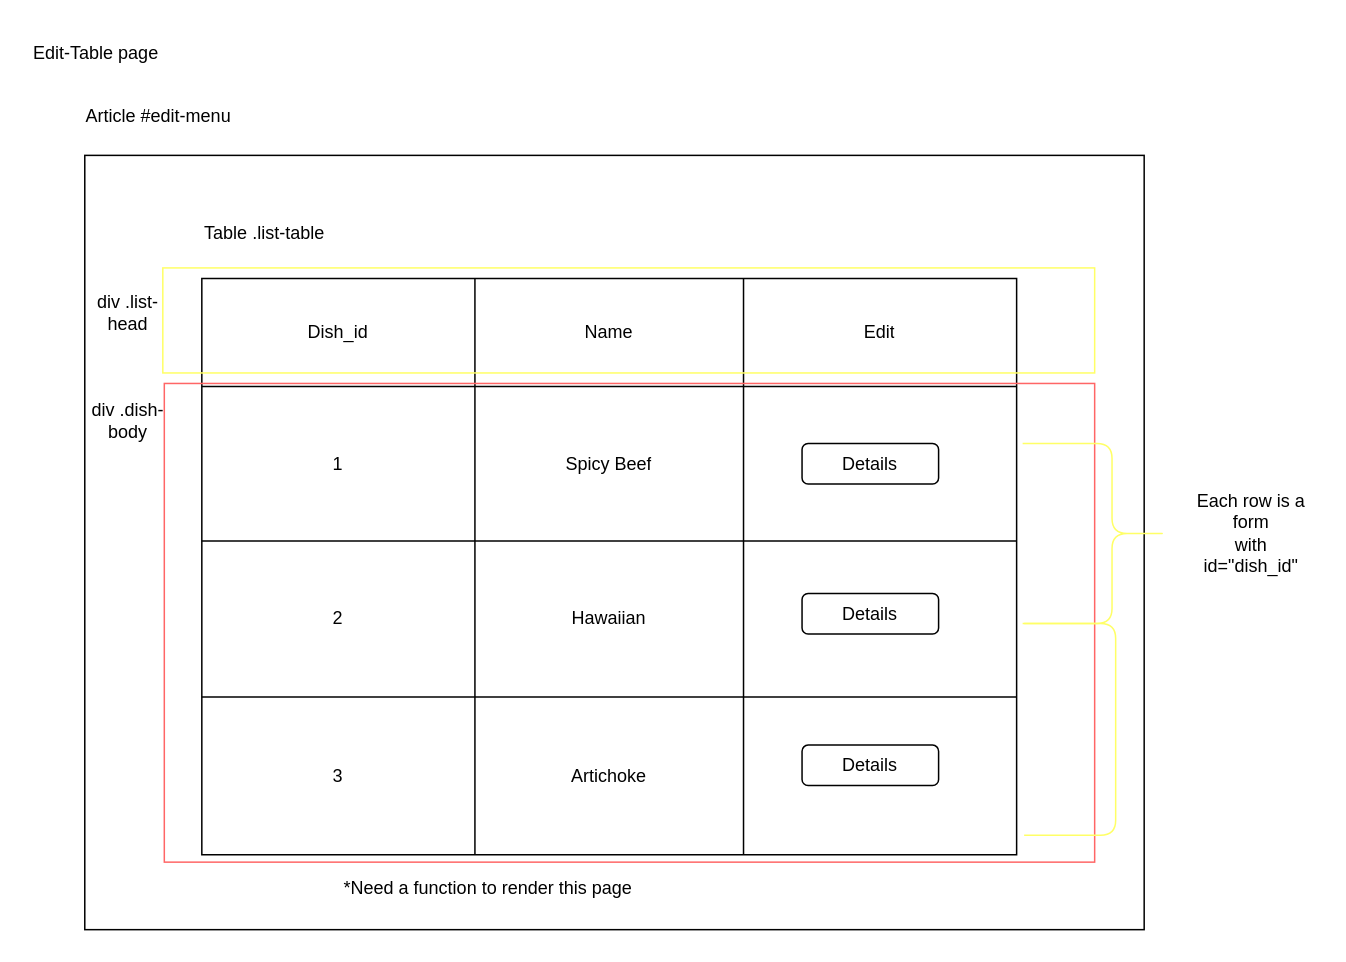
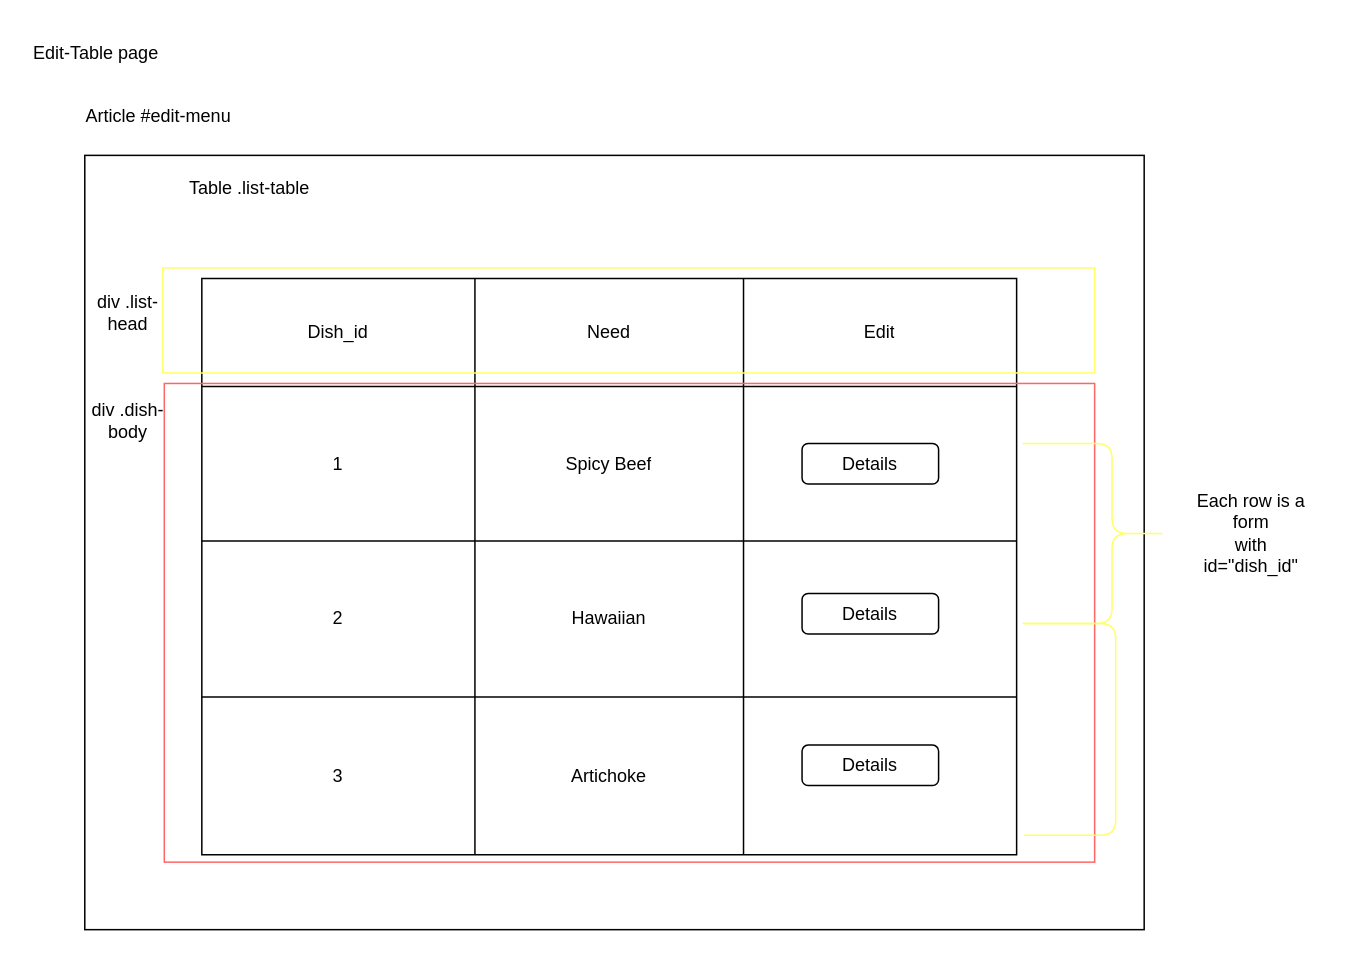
node "Table .list-table": moved (308, 233) -> (293, 188)
node "Name": label "Name" -> "Need"
node "*Need a function to render this page": removed
